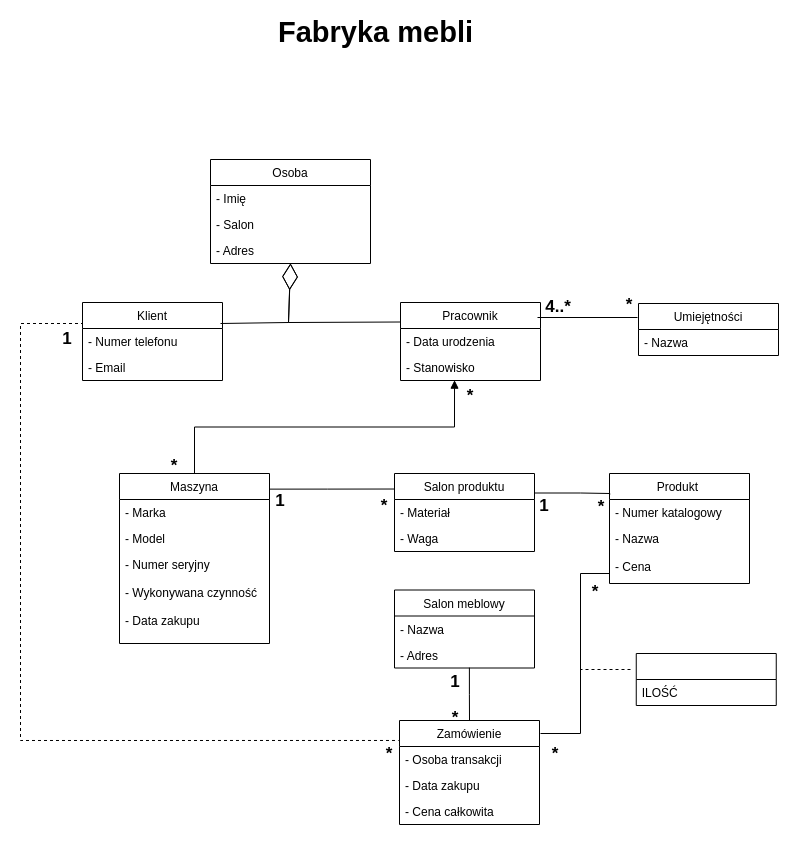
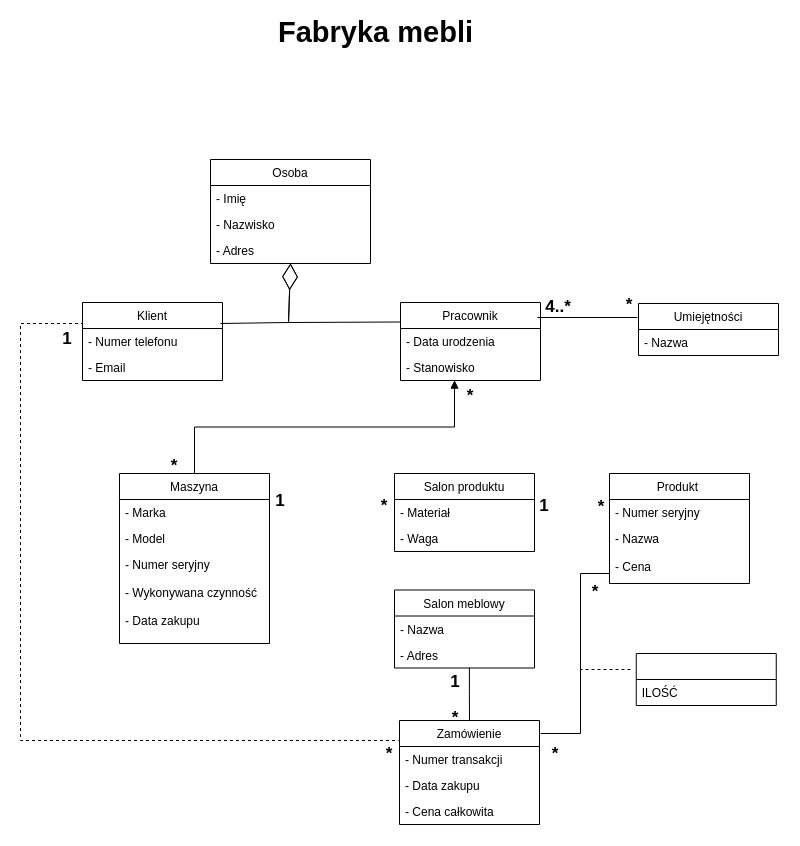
node "- Salon": label "- Salon" -> "- Nazwisko"
edge "Salon produktu" -- "Maszyna": removed
edge "Salon produktu" -- "Produkt": removed
node "- Numer katalogowy": label "- Numer katalogowy" -> "- Numer seryjny"
node "- Osoba transakcji": label "- Osoba transakcji" -> "- Numer transakcji"
